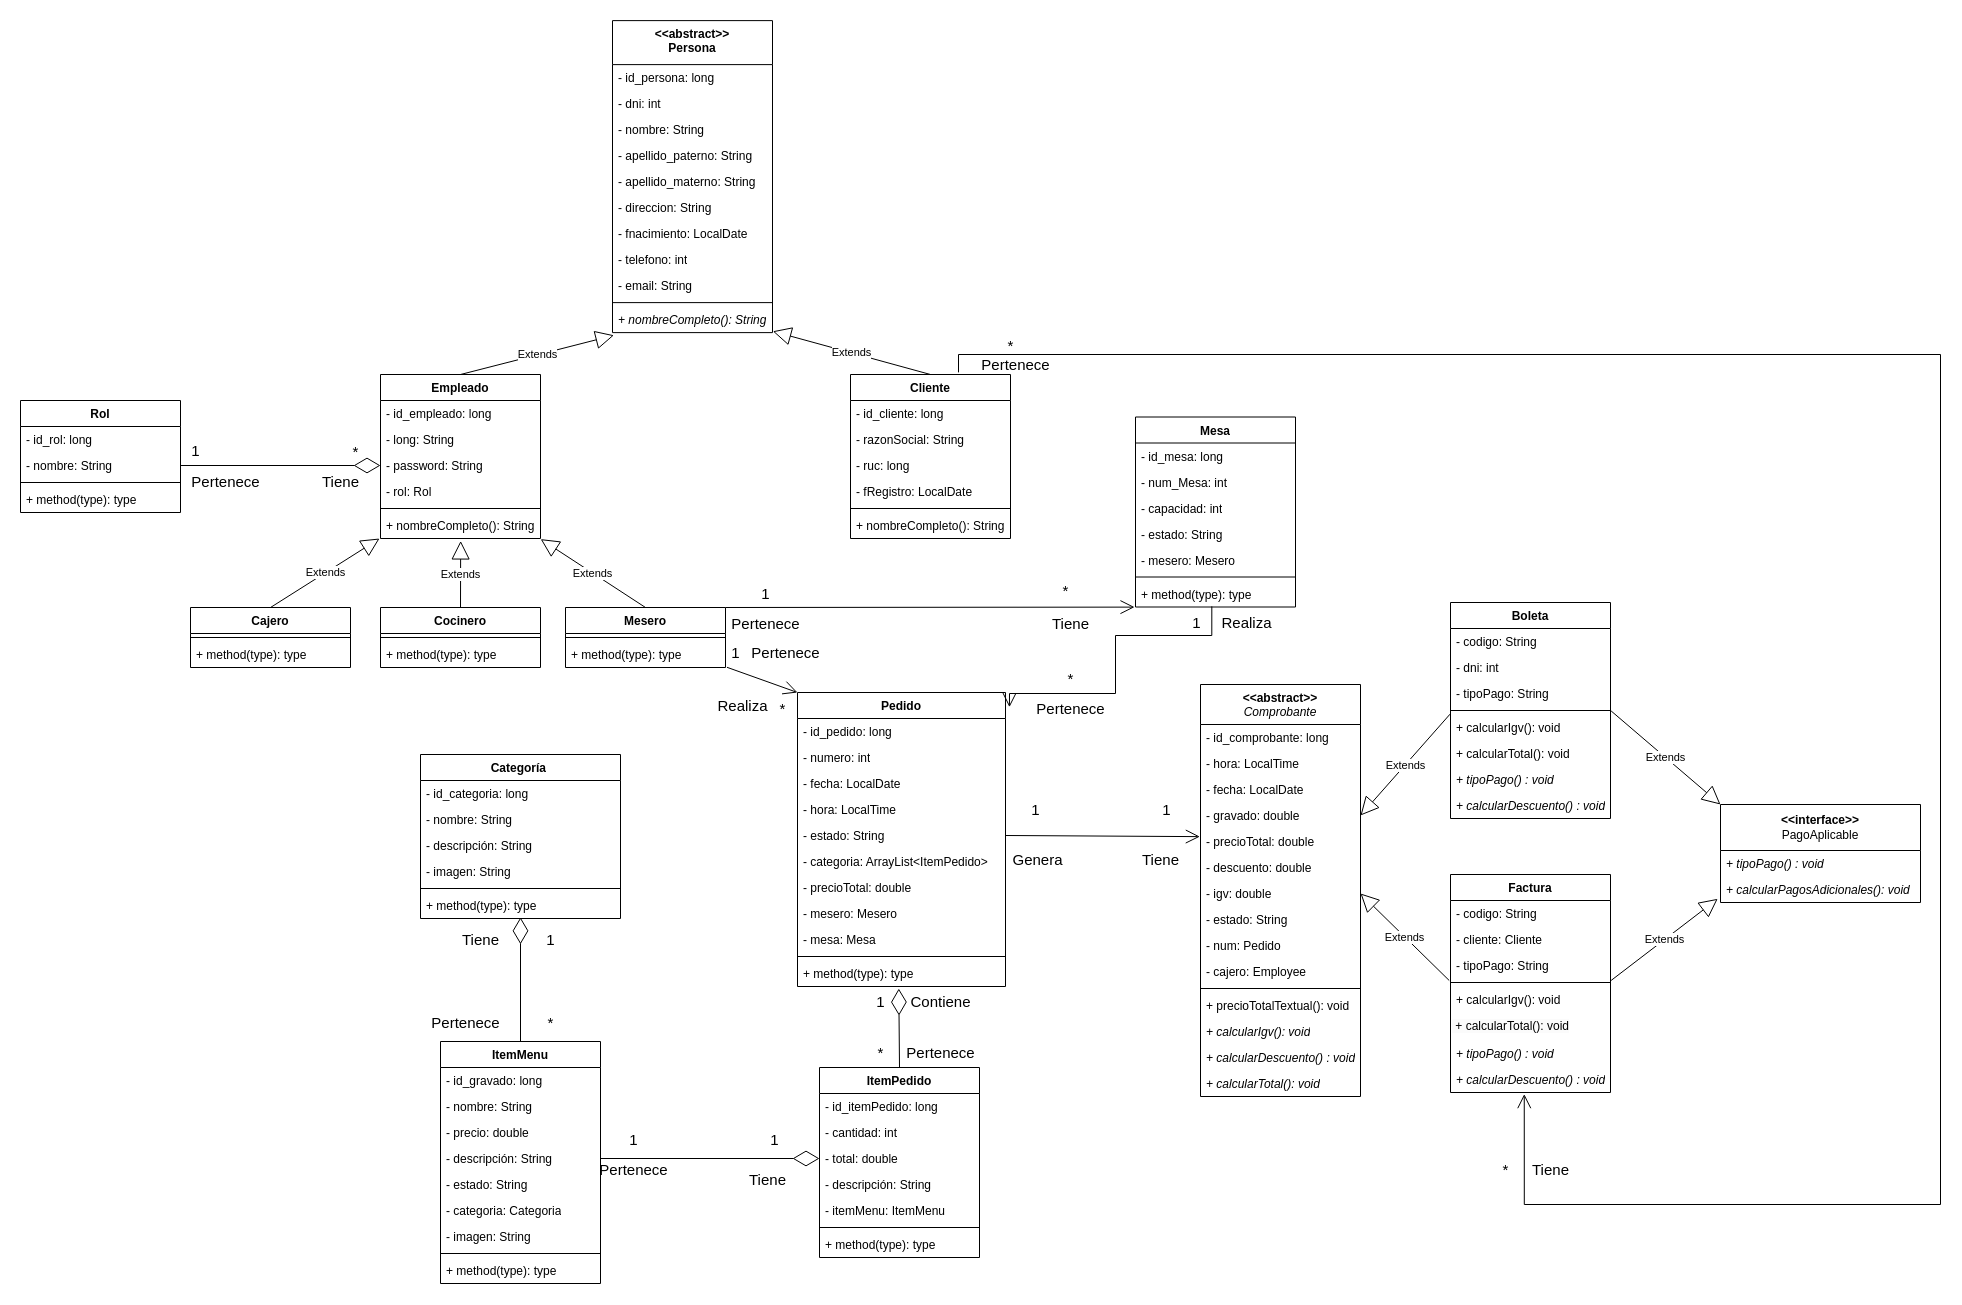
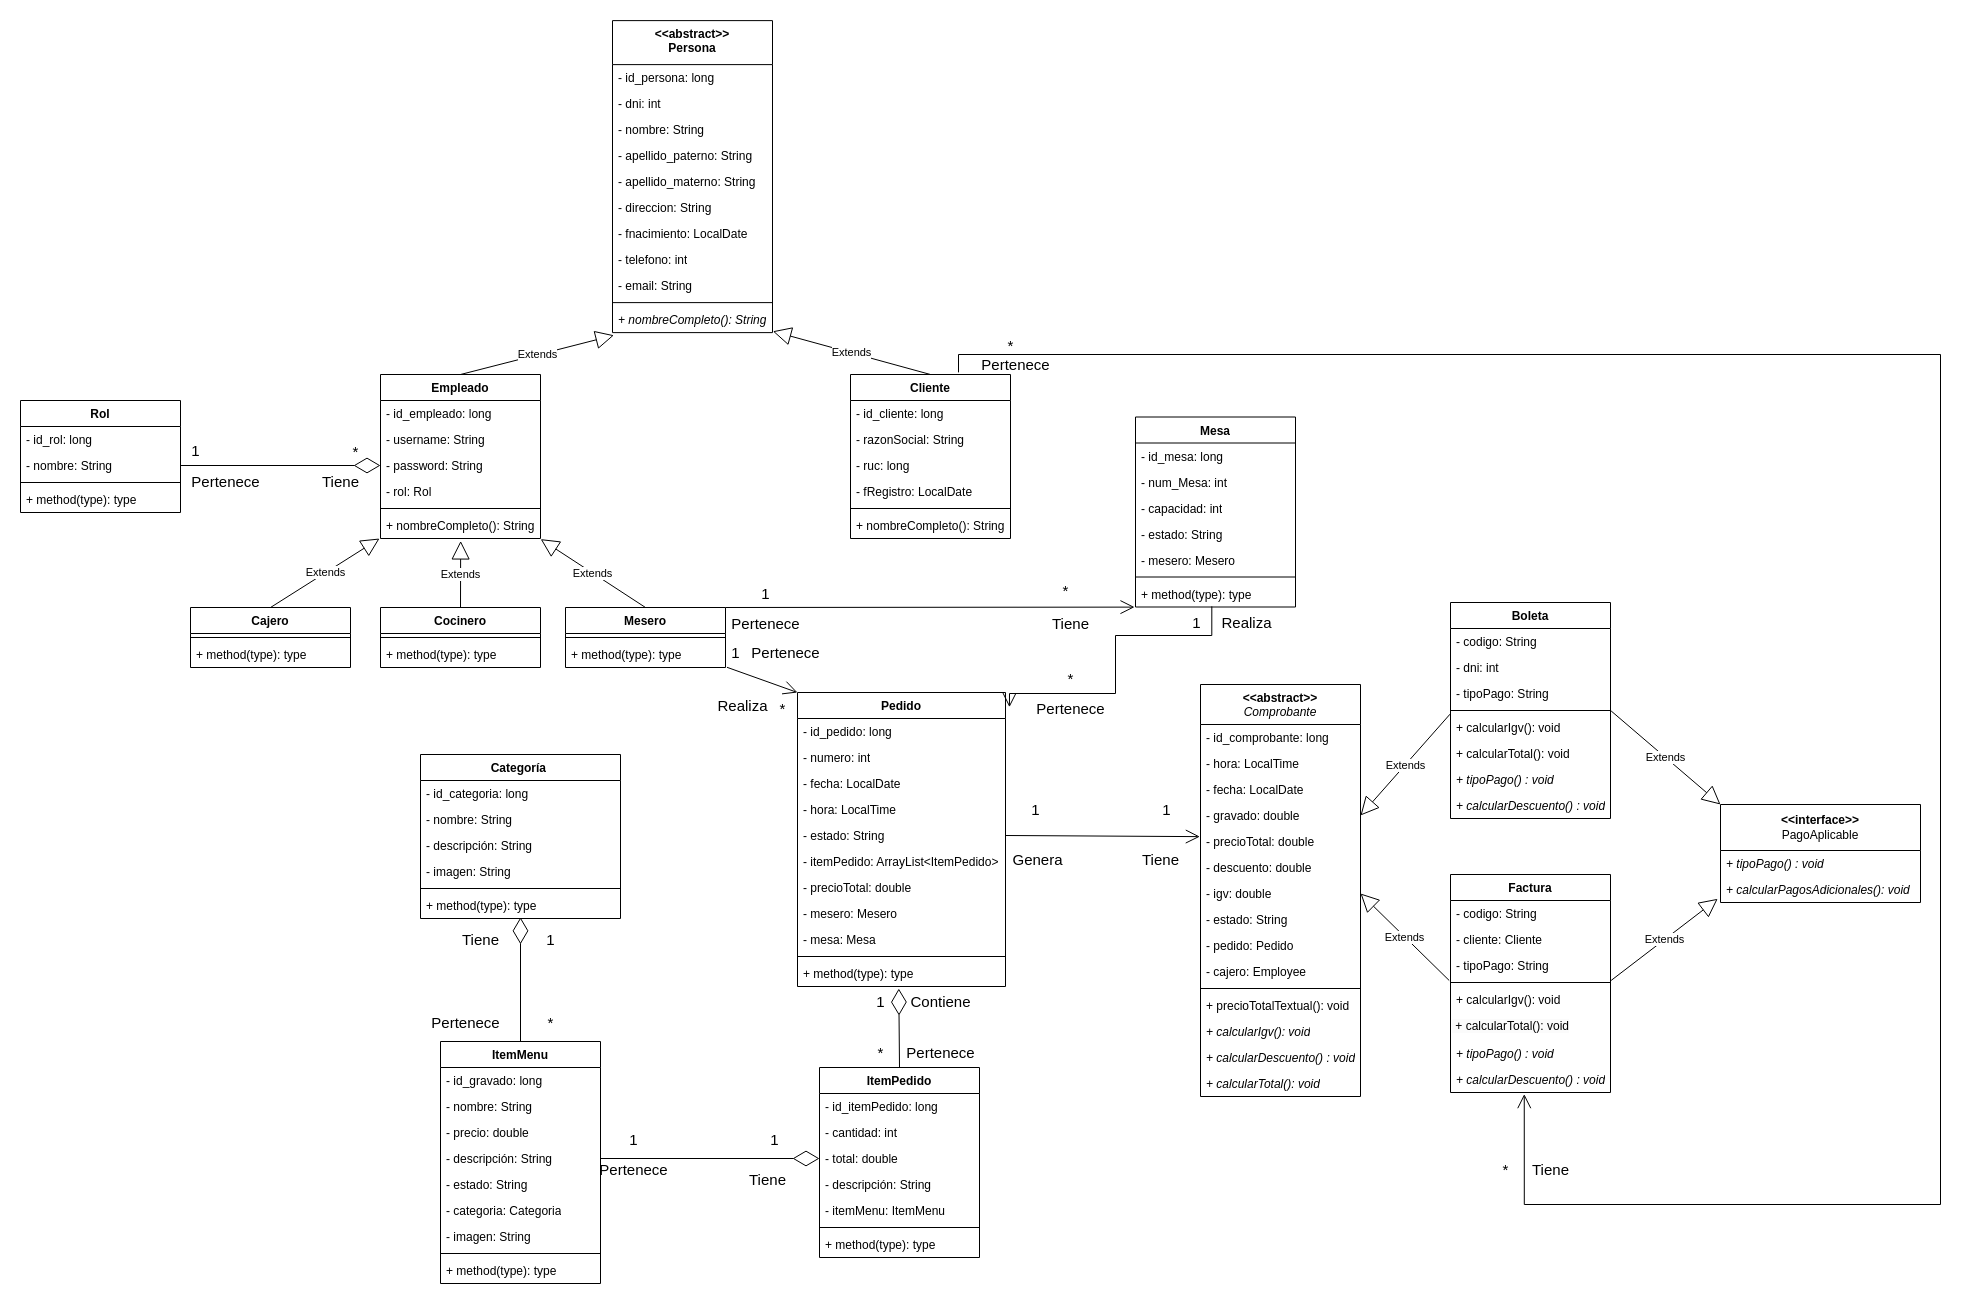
node "- long: String": label "- long: String" -> "- username: String"
node "- categoria: ArrayList<ItemPedido>": label "- categoria: ArrayList<ItemPedido>" -> "- itemPedido: ArrayList<ItemPedido>"
node "- num: Pedido": label "- num: Pedido" -> "- pedido: Pedido"
